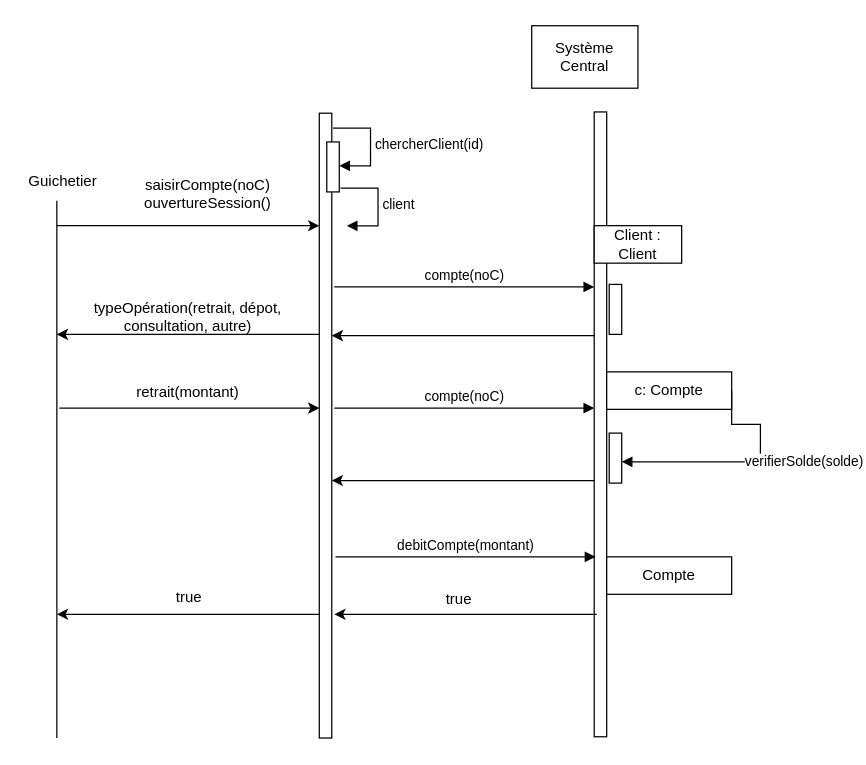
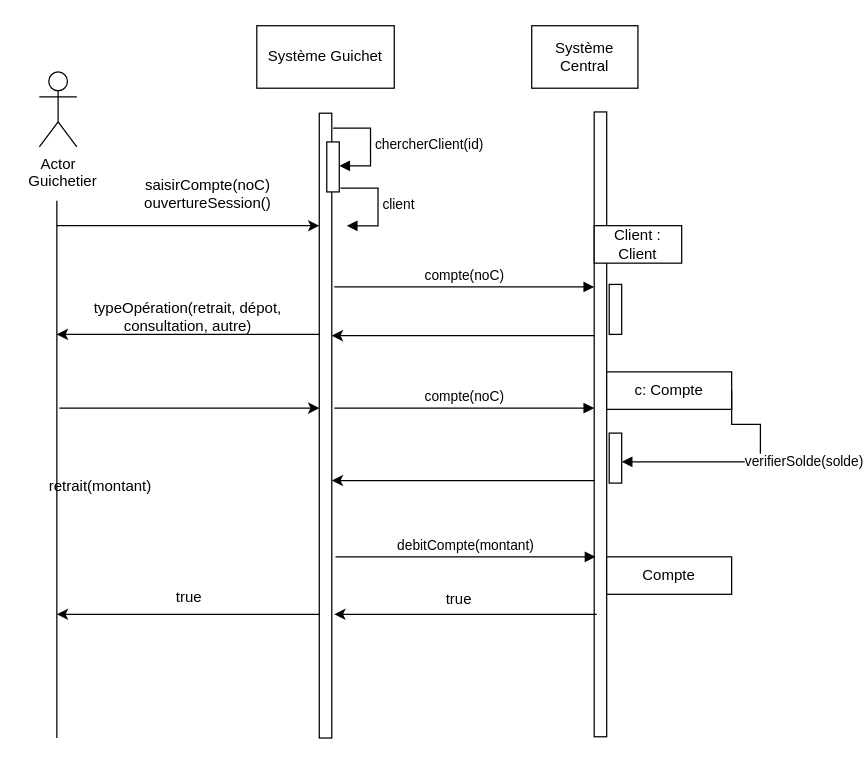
node "Système Guichet": added
node "Actor": added
node "retrait(montant)": moved (188, 393) -> (101, 487)
